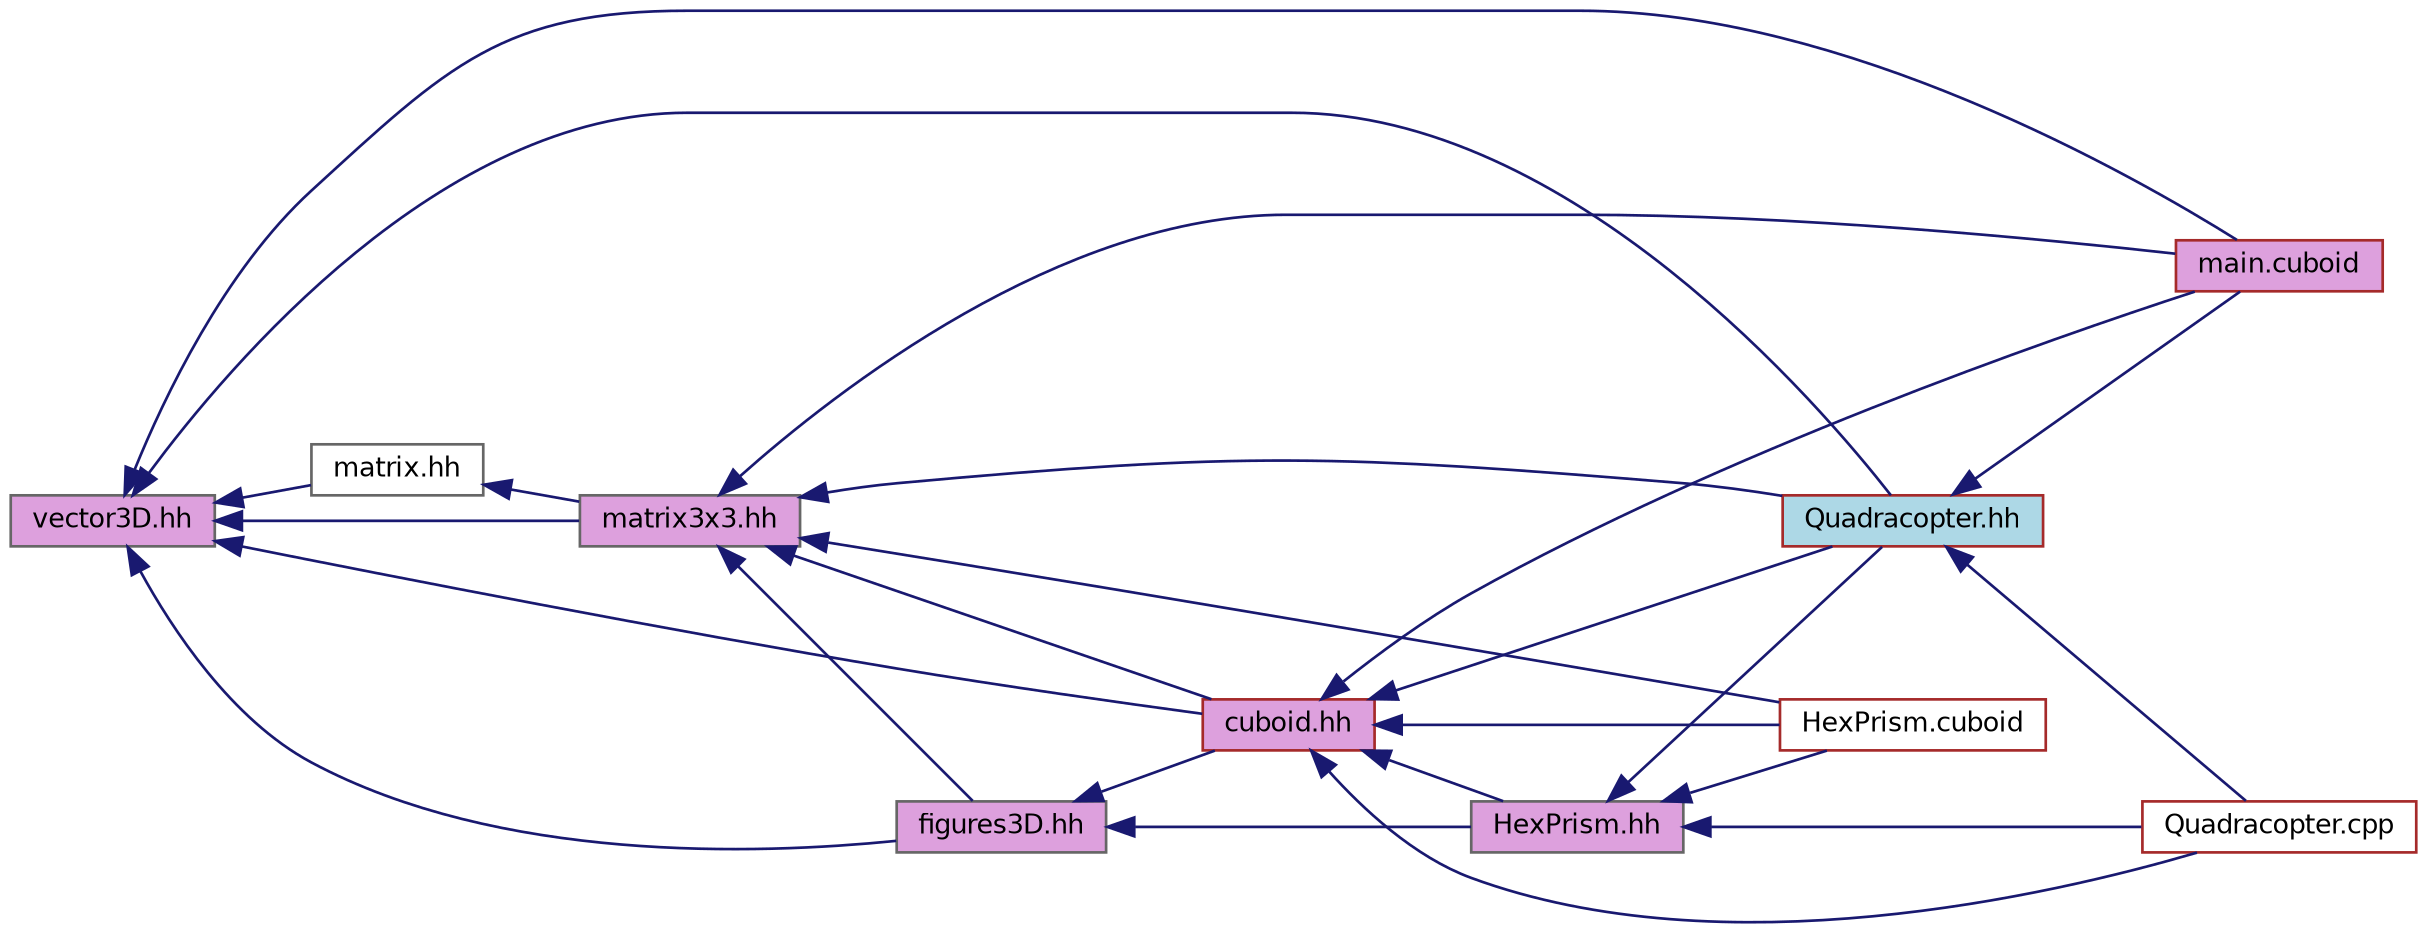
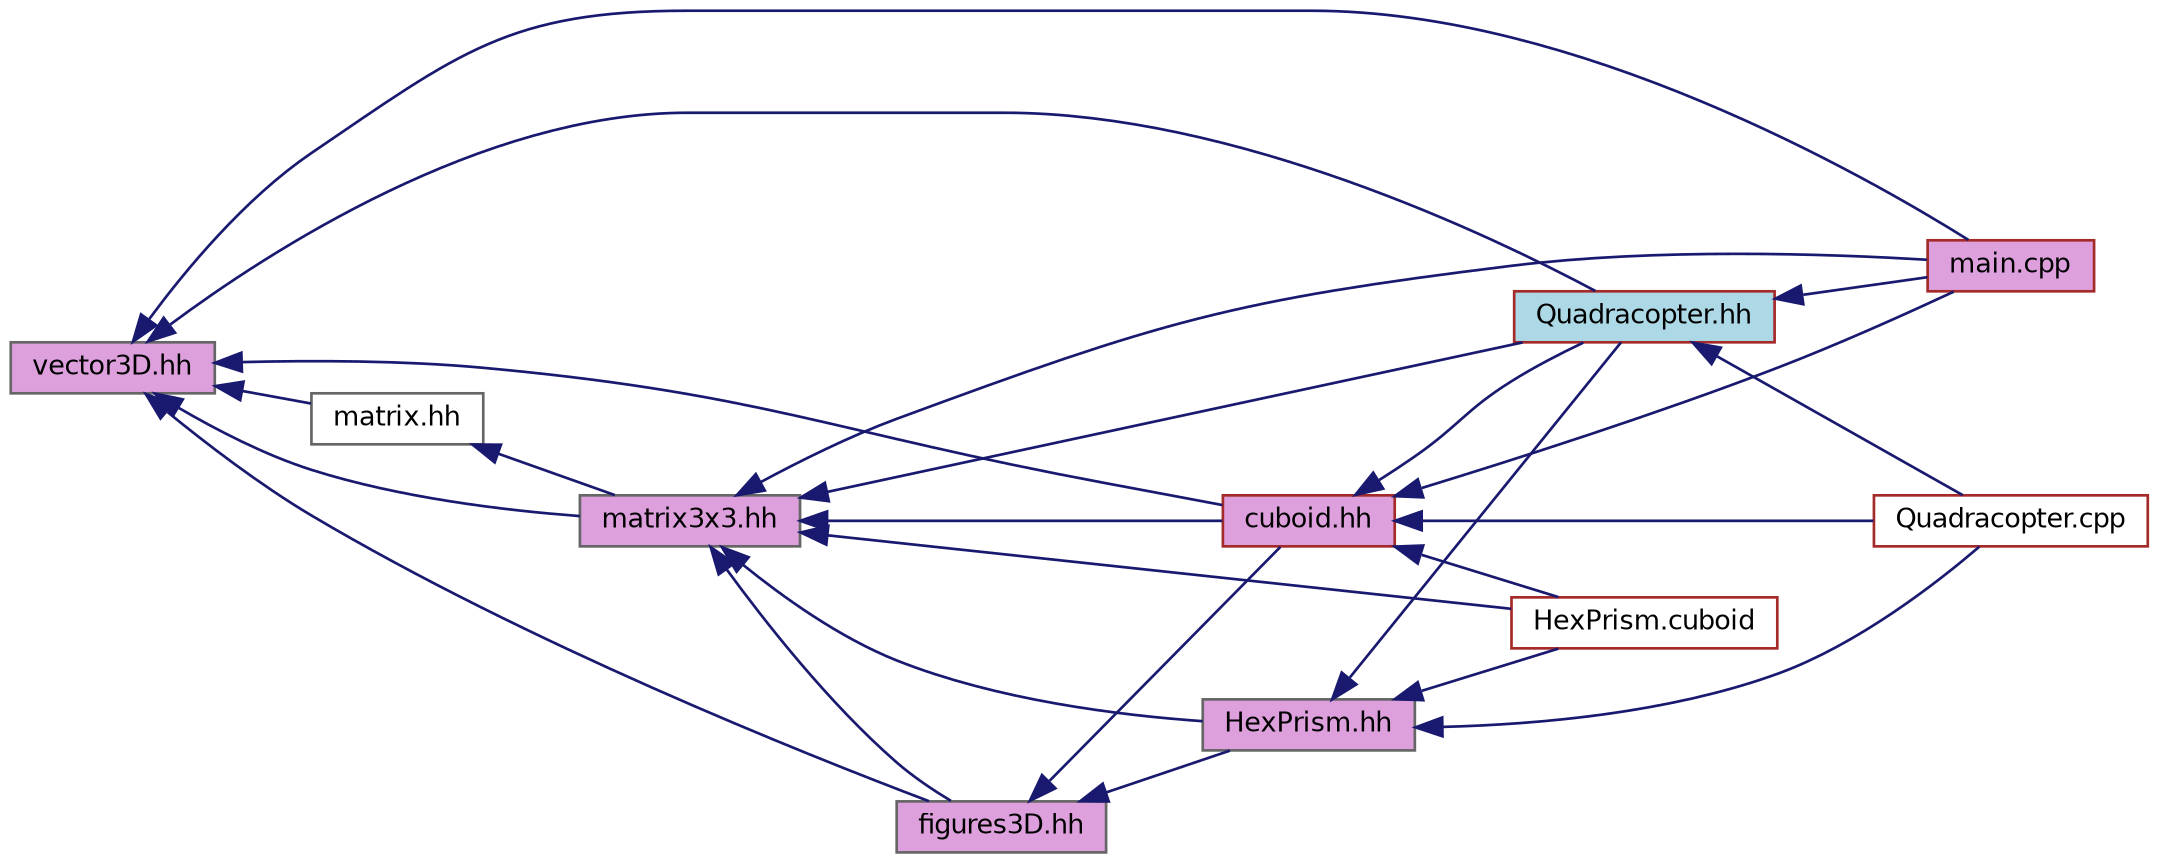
node "main.cuboid": label "main.cuboid" -> "main.cpp"
edge "HexPrism.hh" -> "cuboid.hh": now "HexPrism.hh" -> "matrix3x3.hh"
